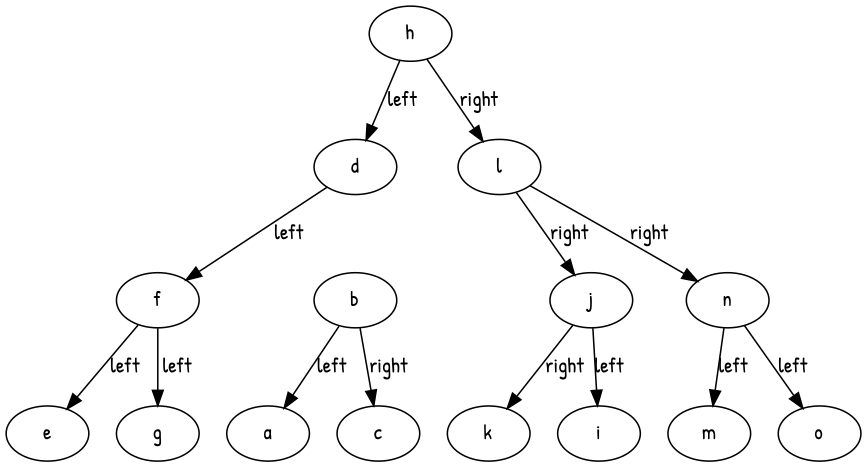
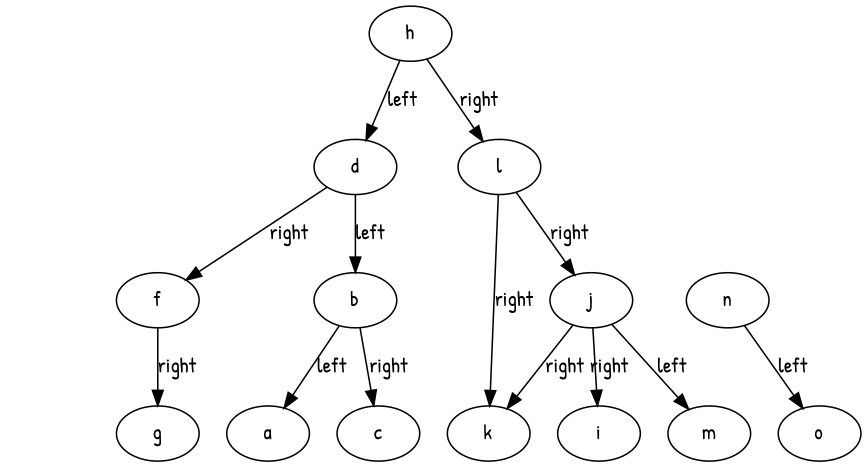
edge "d" -> "b": added, label "left"
edge "l" -> "n": now "l" -> "k"
edge "d" -> "f": label "left" -> "right"
edge "n" -> "m": now "j" -> "m"
edge "f" -> "g": label "left" -> "right"
edge "j" -> "i": label "left" -> "right"
node "e": removed
